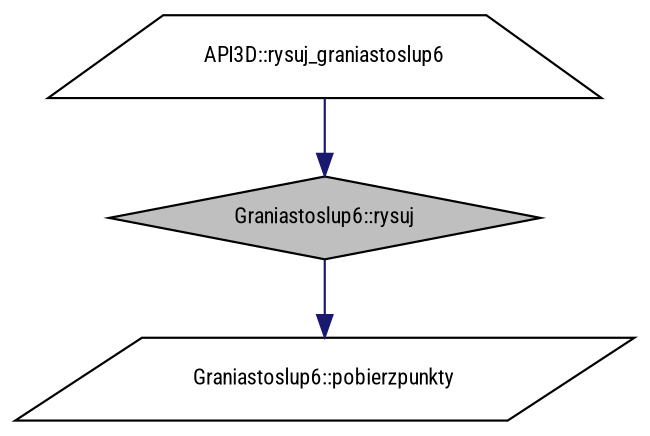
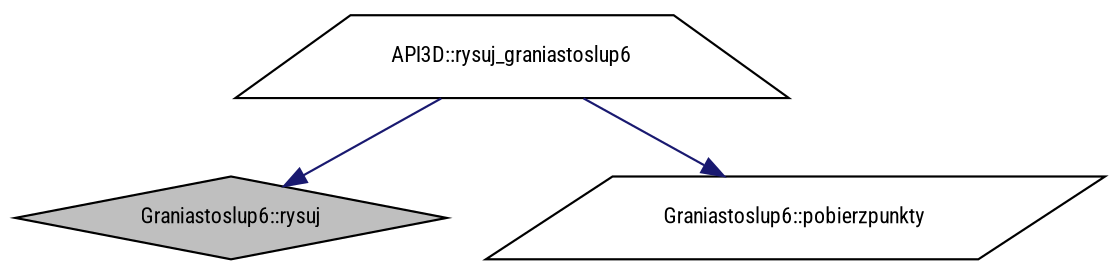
edge "Graniastoslup6::rysuj" -> "Graniastoslup6::pobierzpunkty": now "API3D::rysuj_graniastoslup6" -> "Graniastoslup6::pobierzpunkty"
